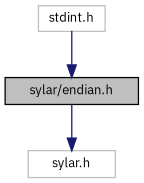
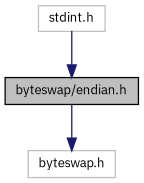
node "sylar/endian.h": label "sylar/endian.h" -> "byteswap/endian.h"
node "sylar.h": label "sylar.h" -> "byteswap.h"
